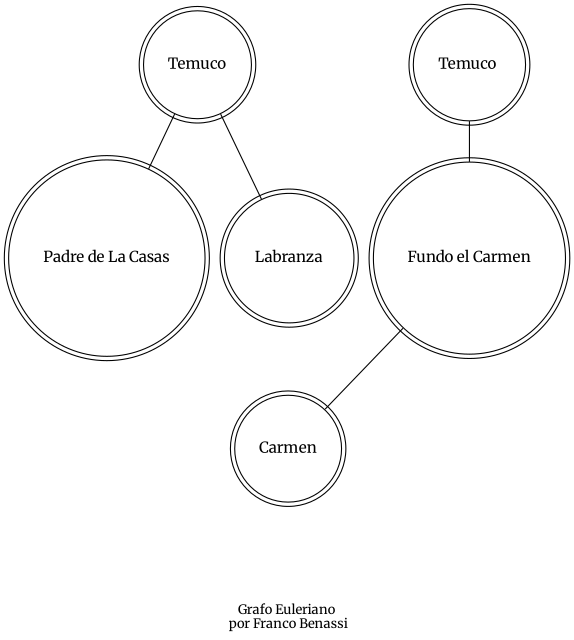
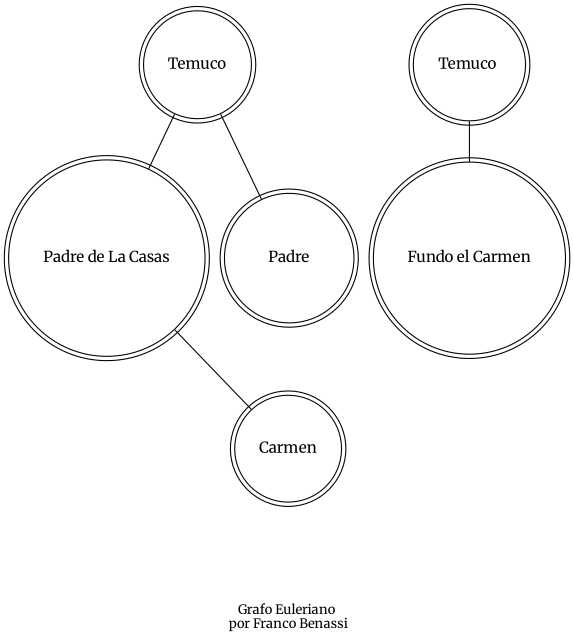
node "Labranza": label "Labranza" -> "Padre"
edge "Fundo el Carmen" -- "Carmen": now "Padre de La Casas" -- "Carmen"
